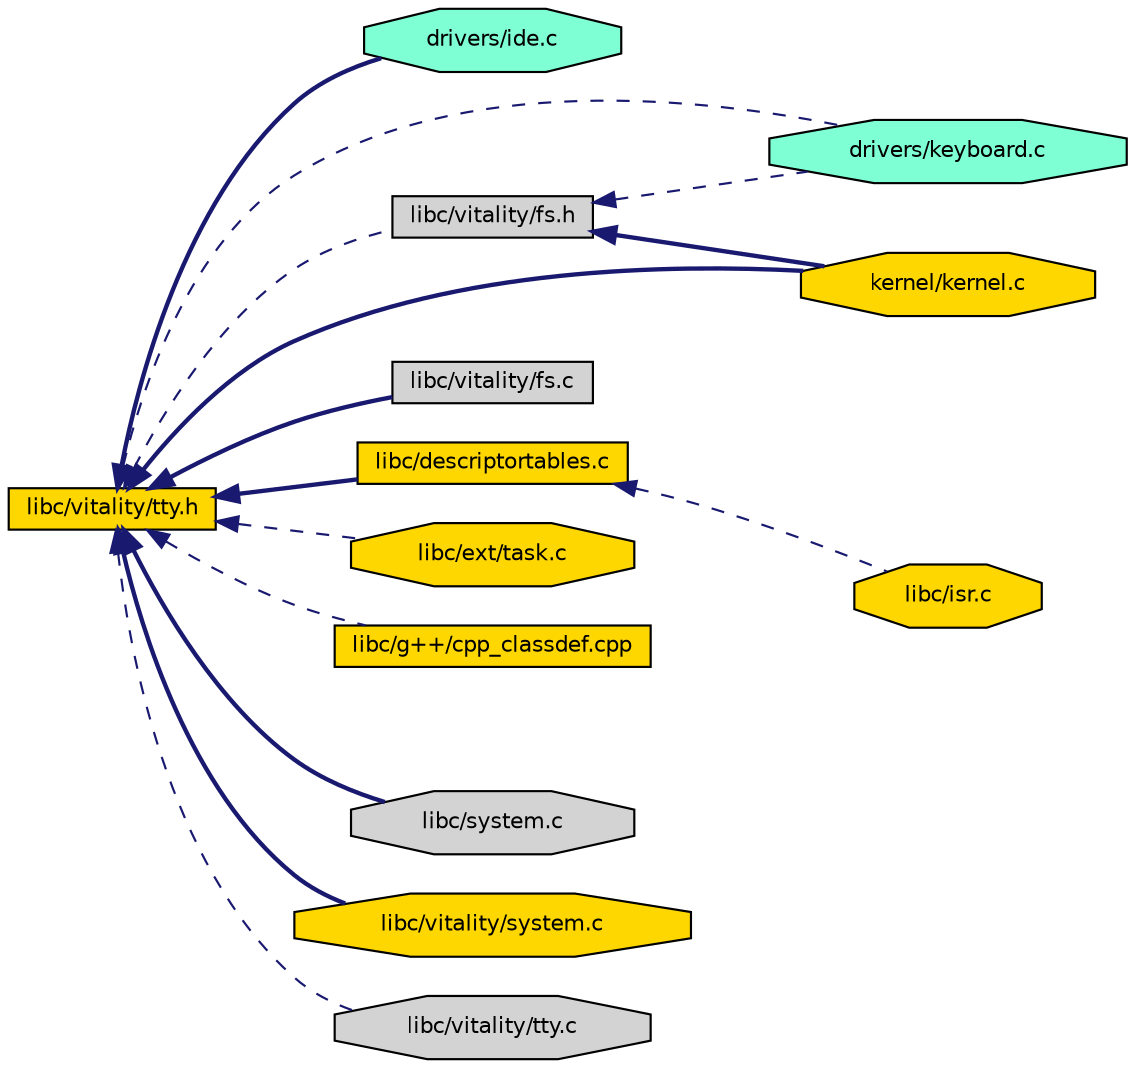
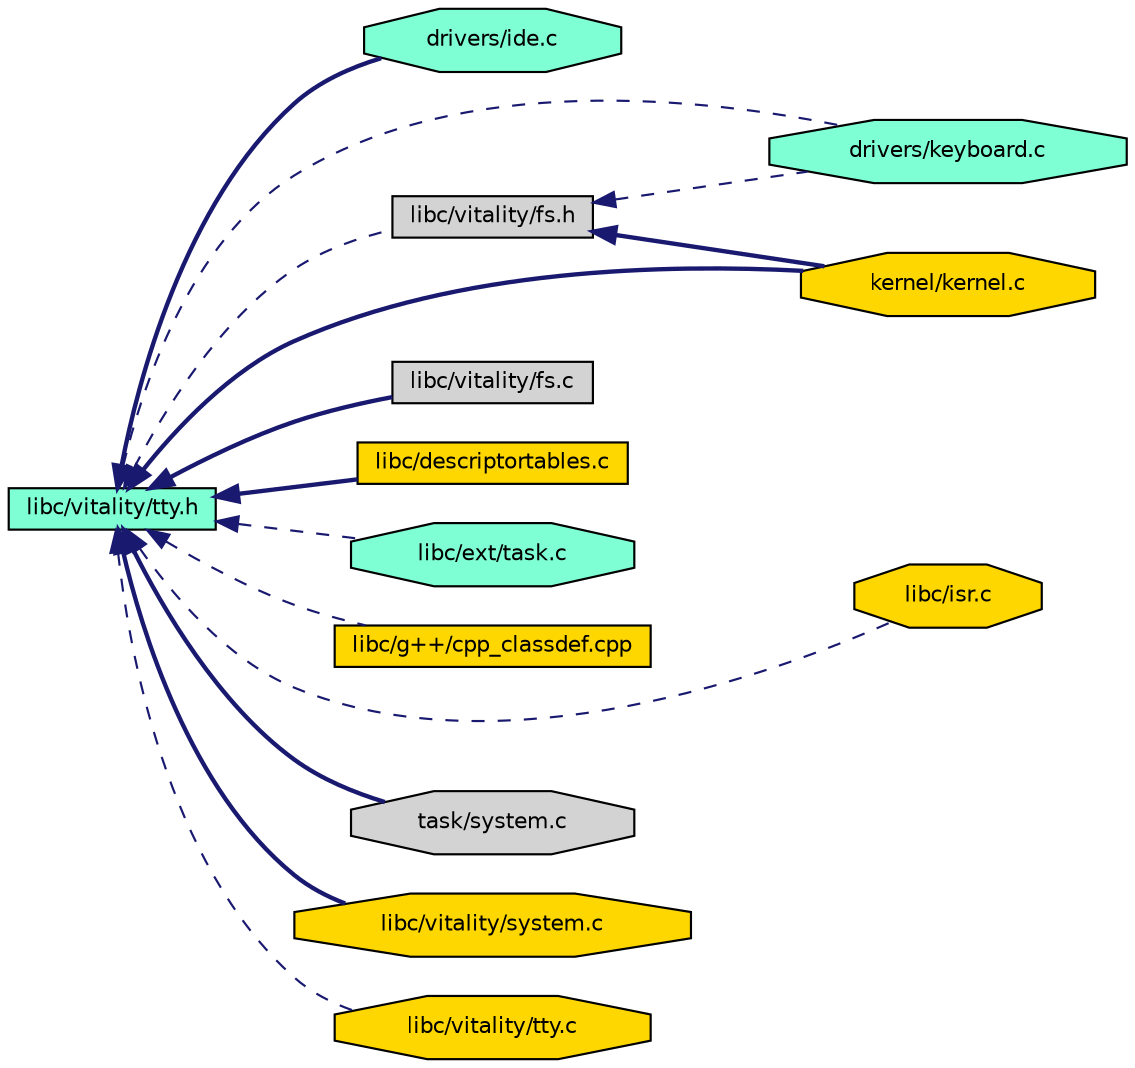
node "libc/vitality/tty.h": fillcolor gold -> aquamarine
edge "libc/isr.c" -> "libc/descriptortables.c": now "libc/isr.c" -> "libc/vitality/tty.h"
node "libc/ext/task.c": fillcolor gold -> aquamarine
node "libc/system.c": label "libc/system.c" -> "task/system.c"
node "libc/vitality/tty.c": fillcolor lightgrey -> gold
